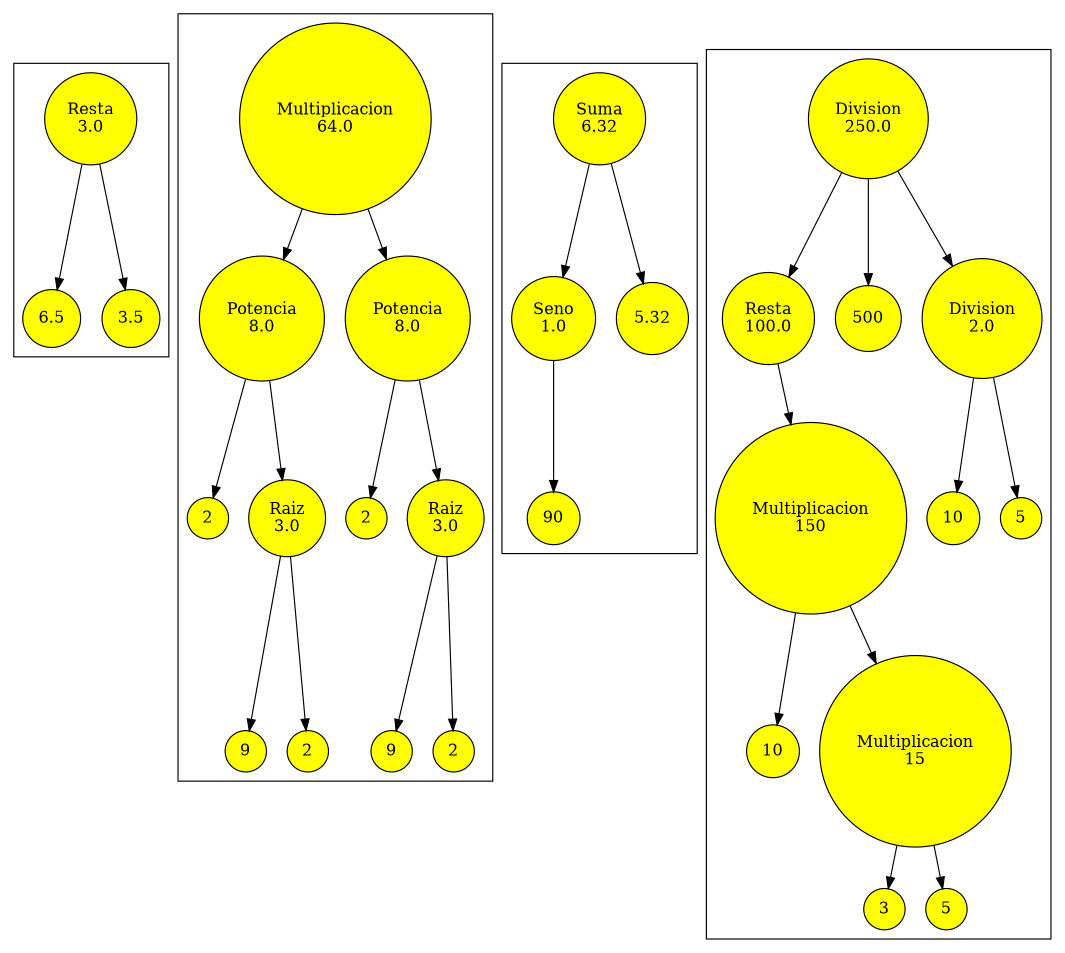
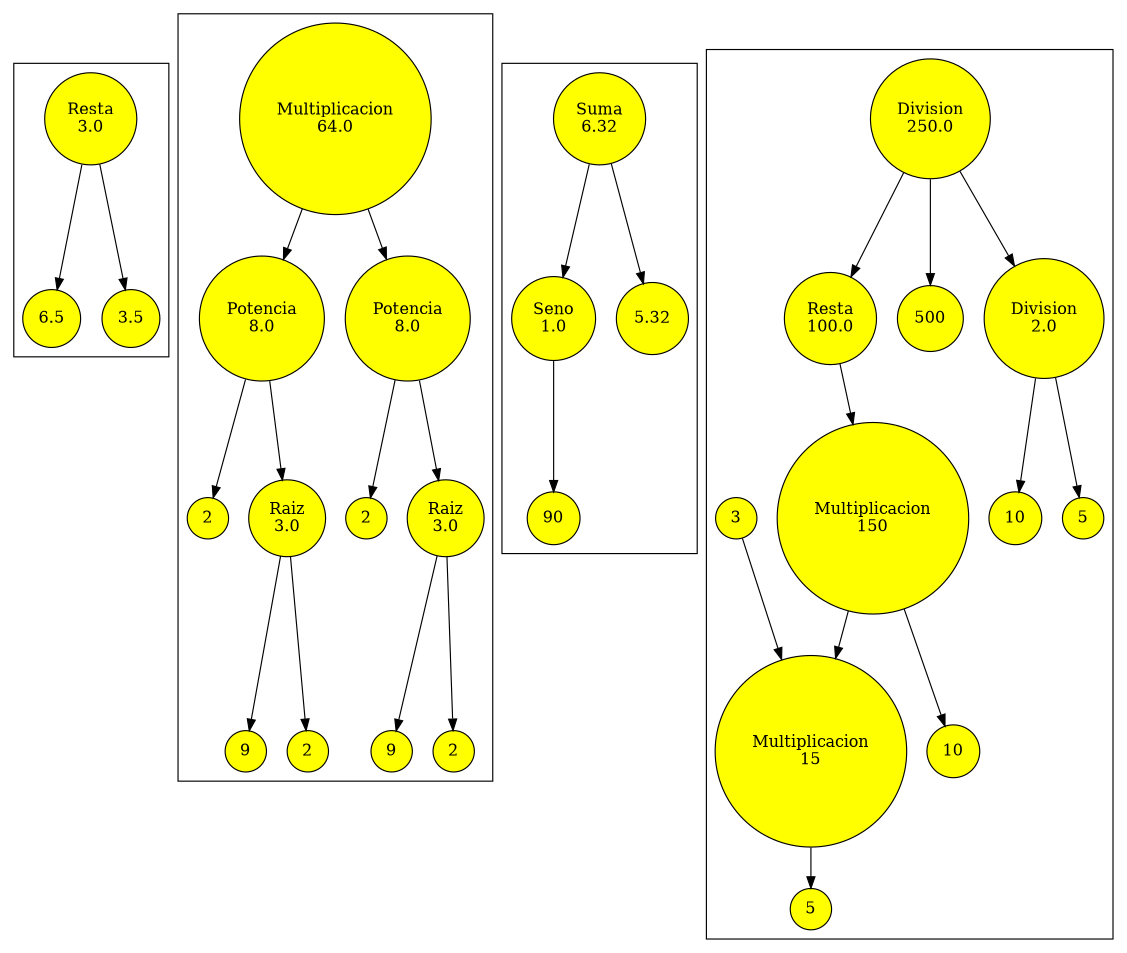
edge "Multiplicacion 15" -> "3": reversed
